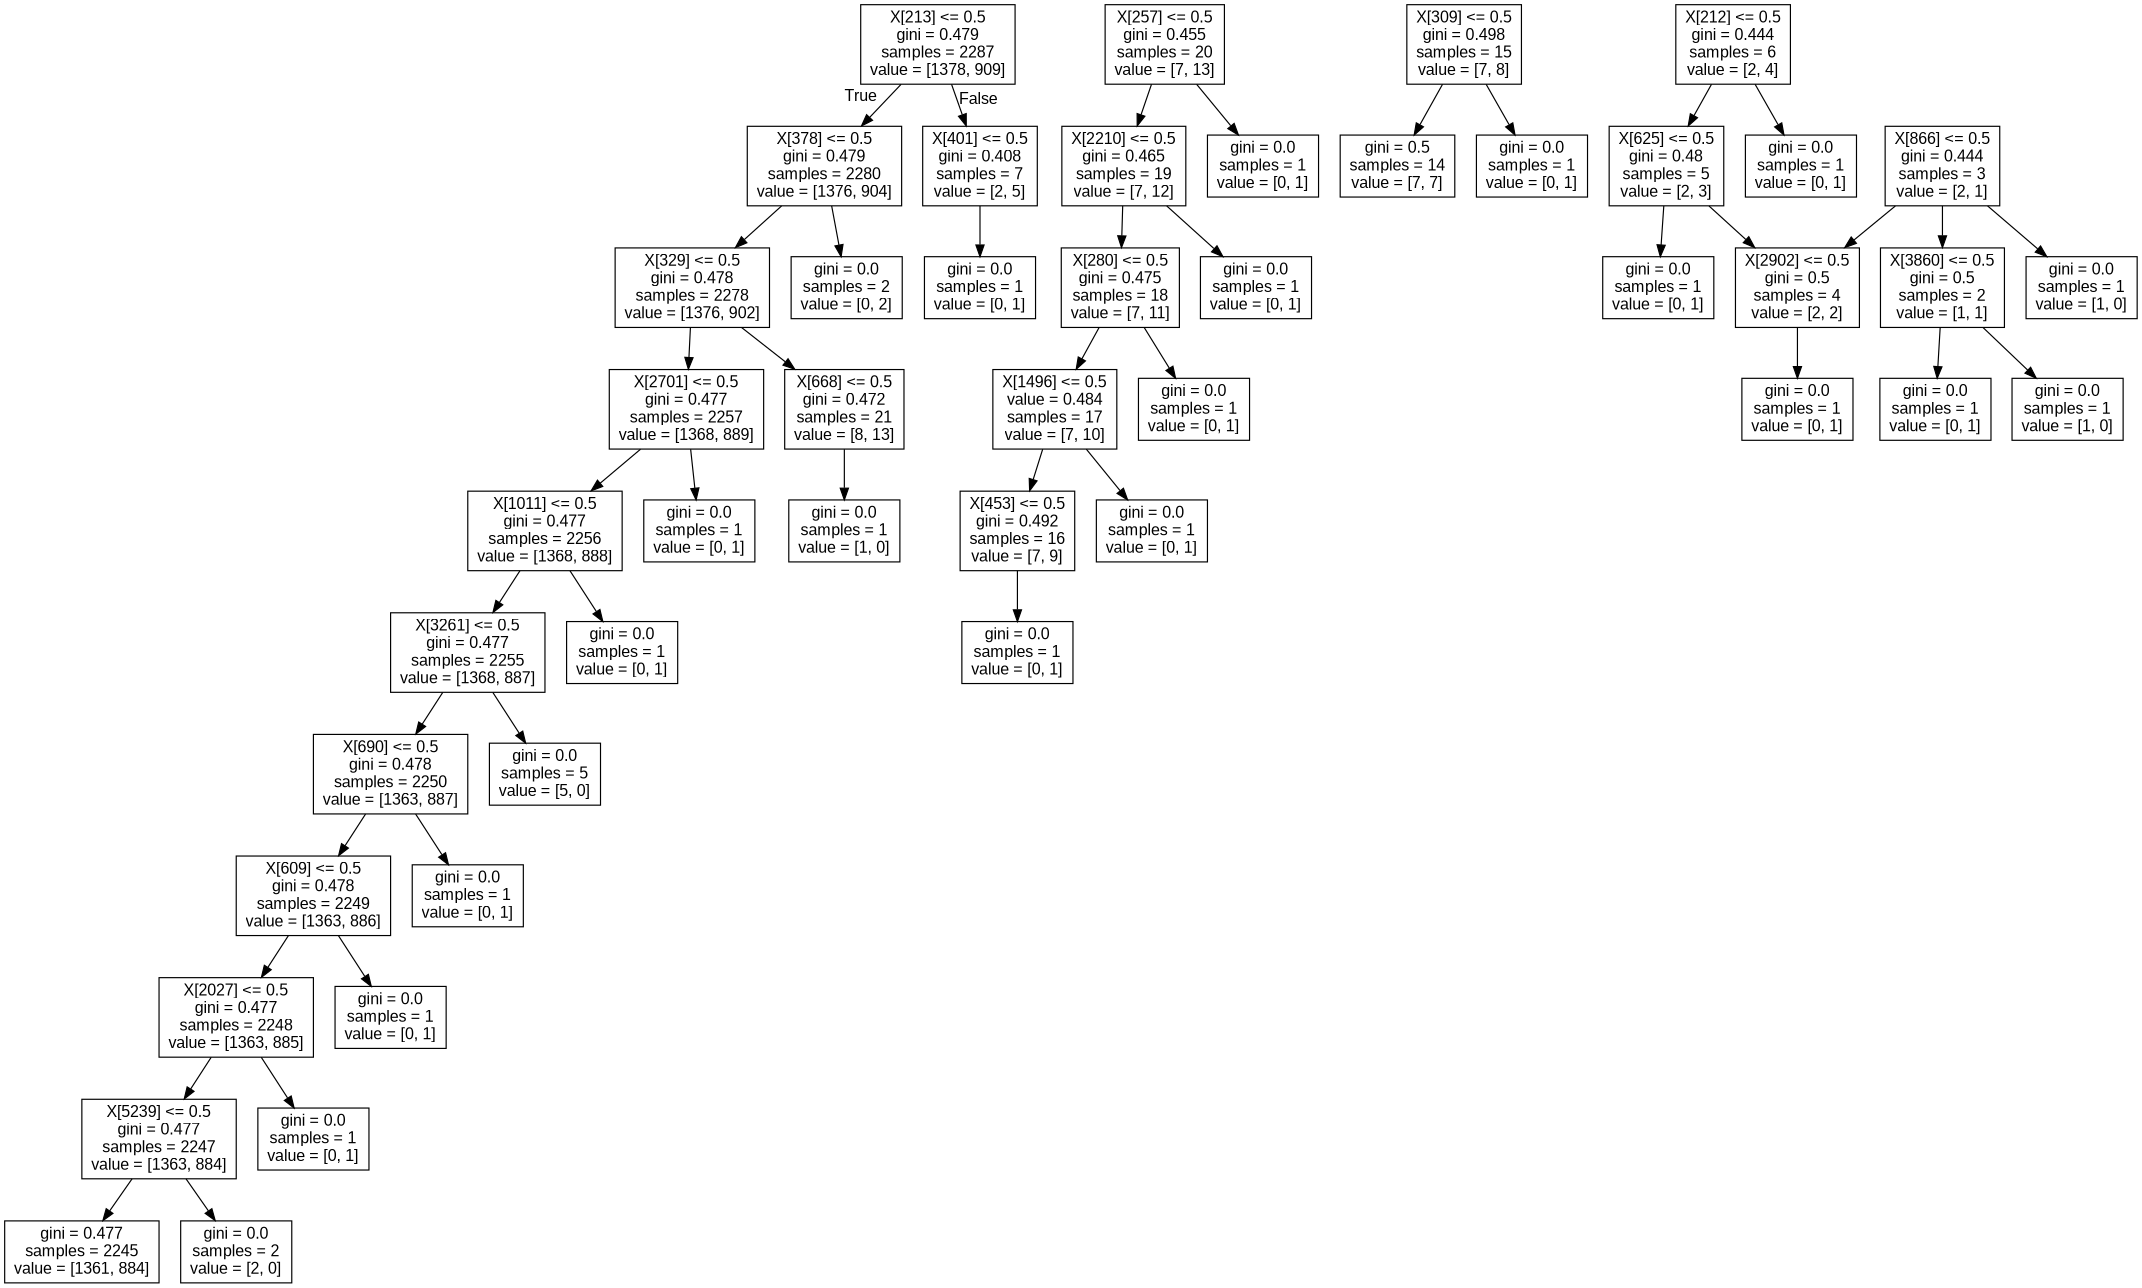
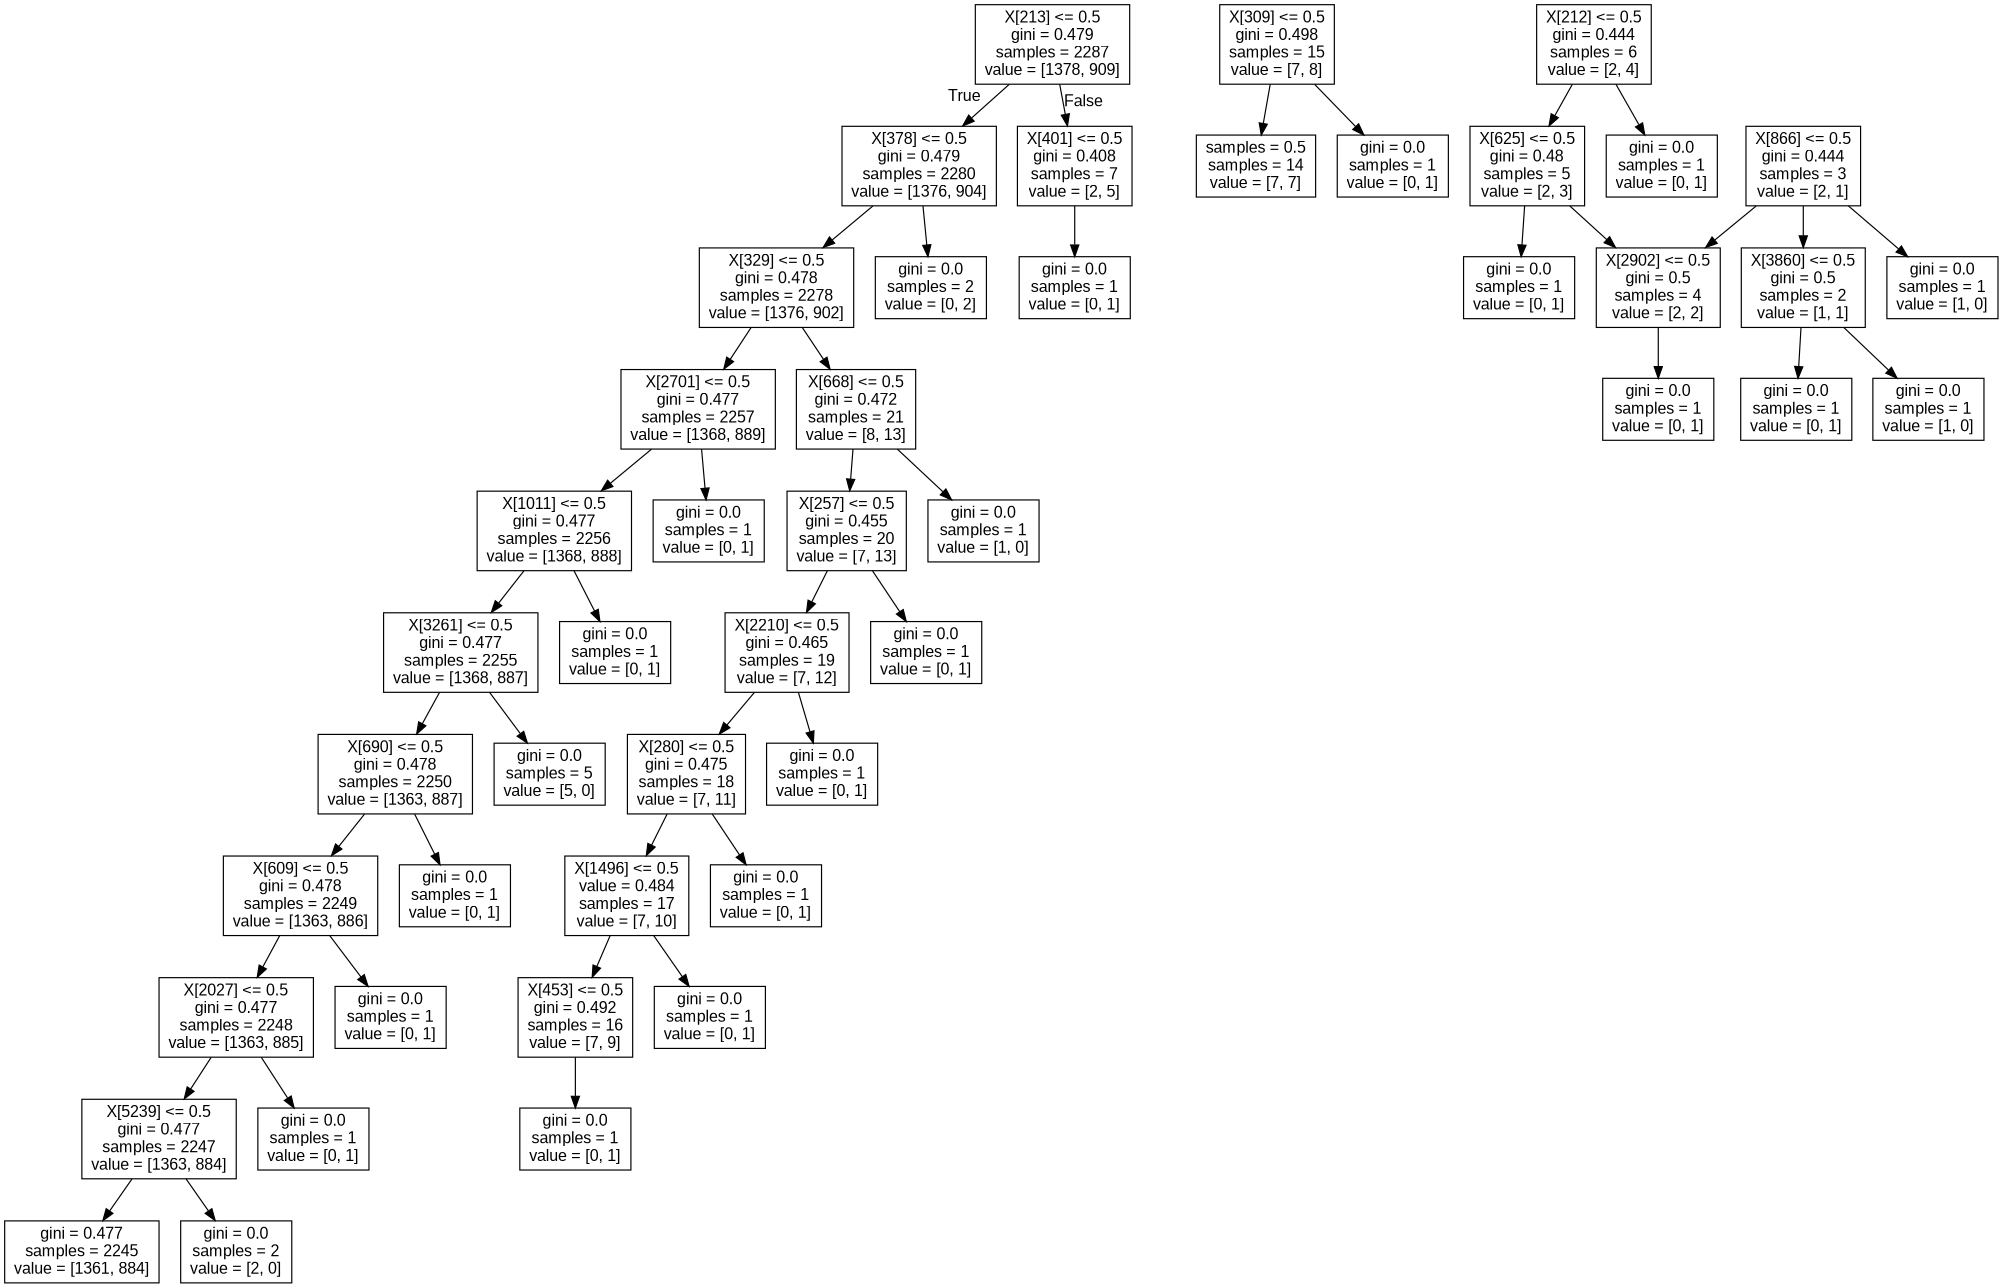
node "gini = 0.5 samples = 14 value = [7, 7]": label "gini = 0.5 samples = 14 value = [7, 7]" -> "samples = 0.5 samples = 14 value = [7, 7]"
edge "X[668] <= 0.5 gini = 0.472 samples = 21 value = [8, 13]" -> "X[257] <= 0.5 gini = 0.455 samples = 20 value = [7, 13]": added
